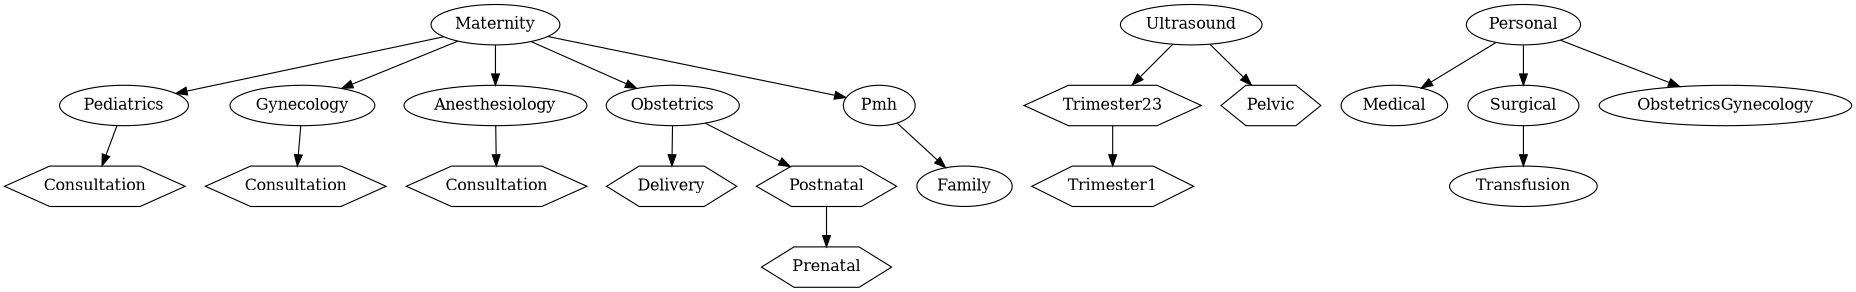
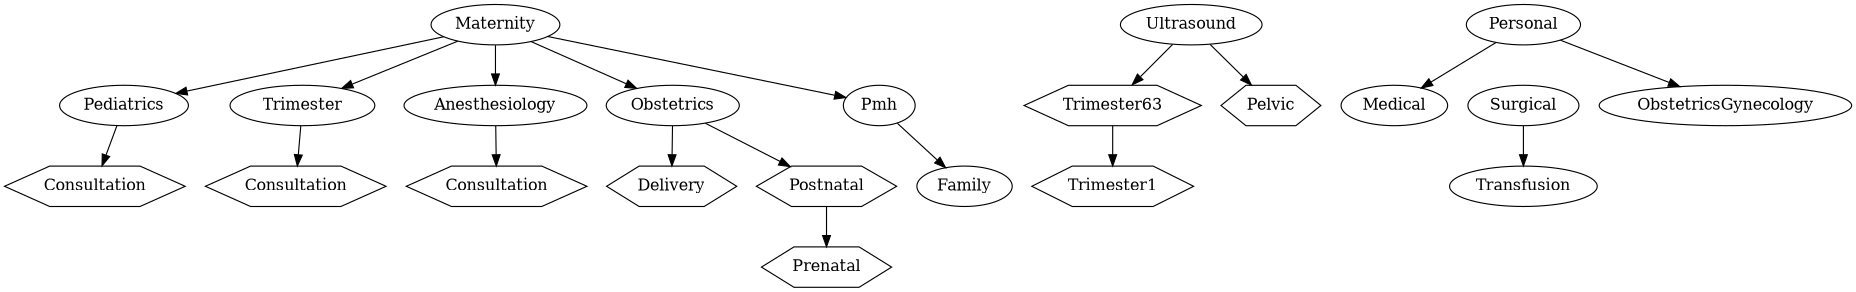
edge "Personal" -> "Surgical": removed
node "Gynecology": label "Gynecology" -> "Trimester"
node "Trimester23": label "Trimester23" -> "Trimester63"
